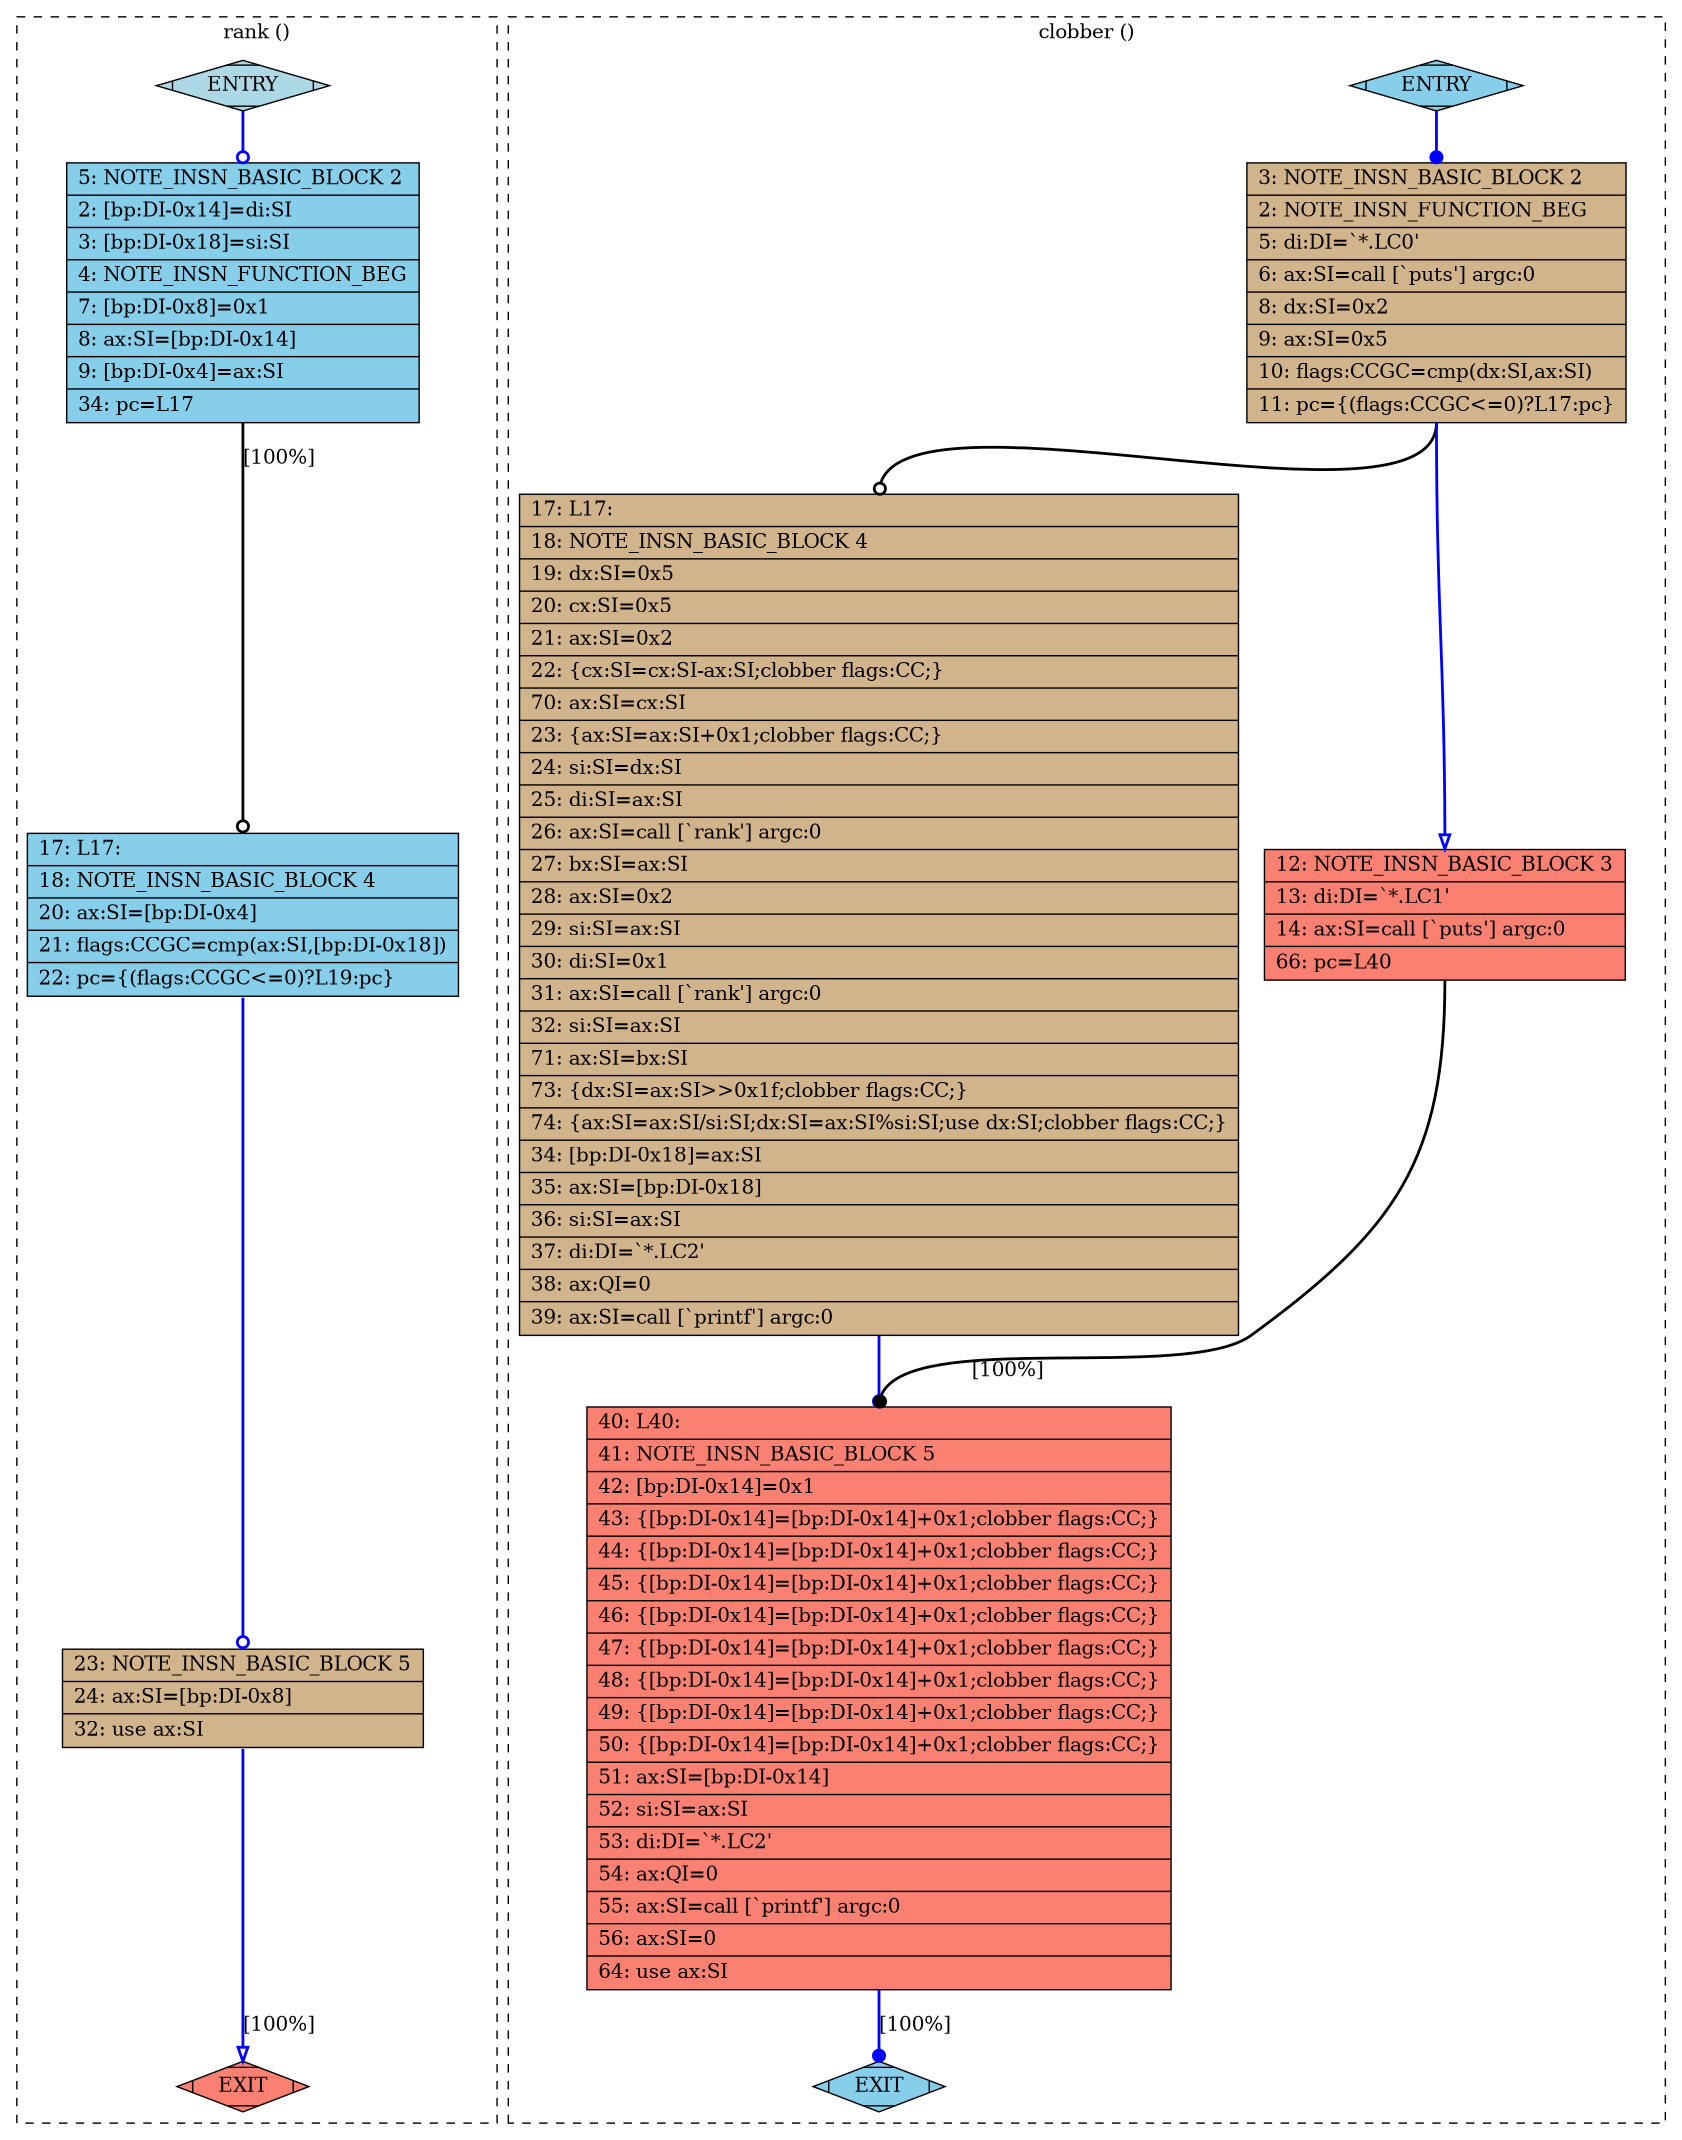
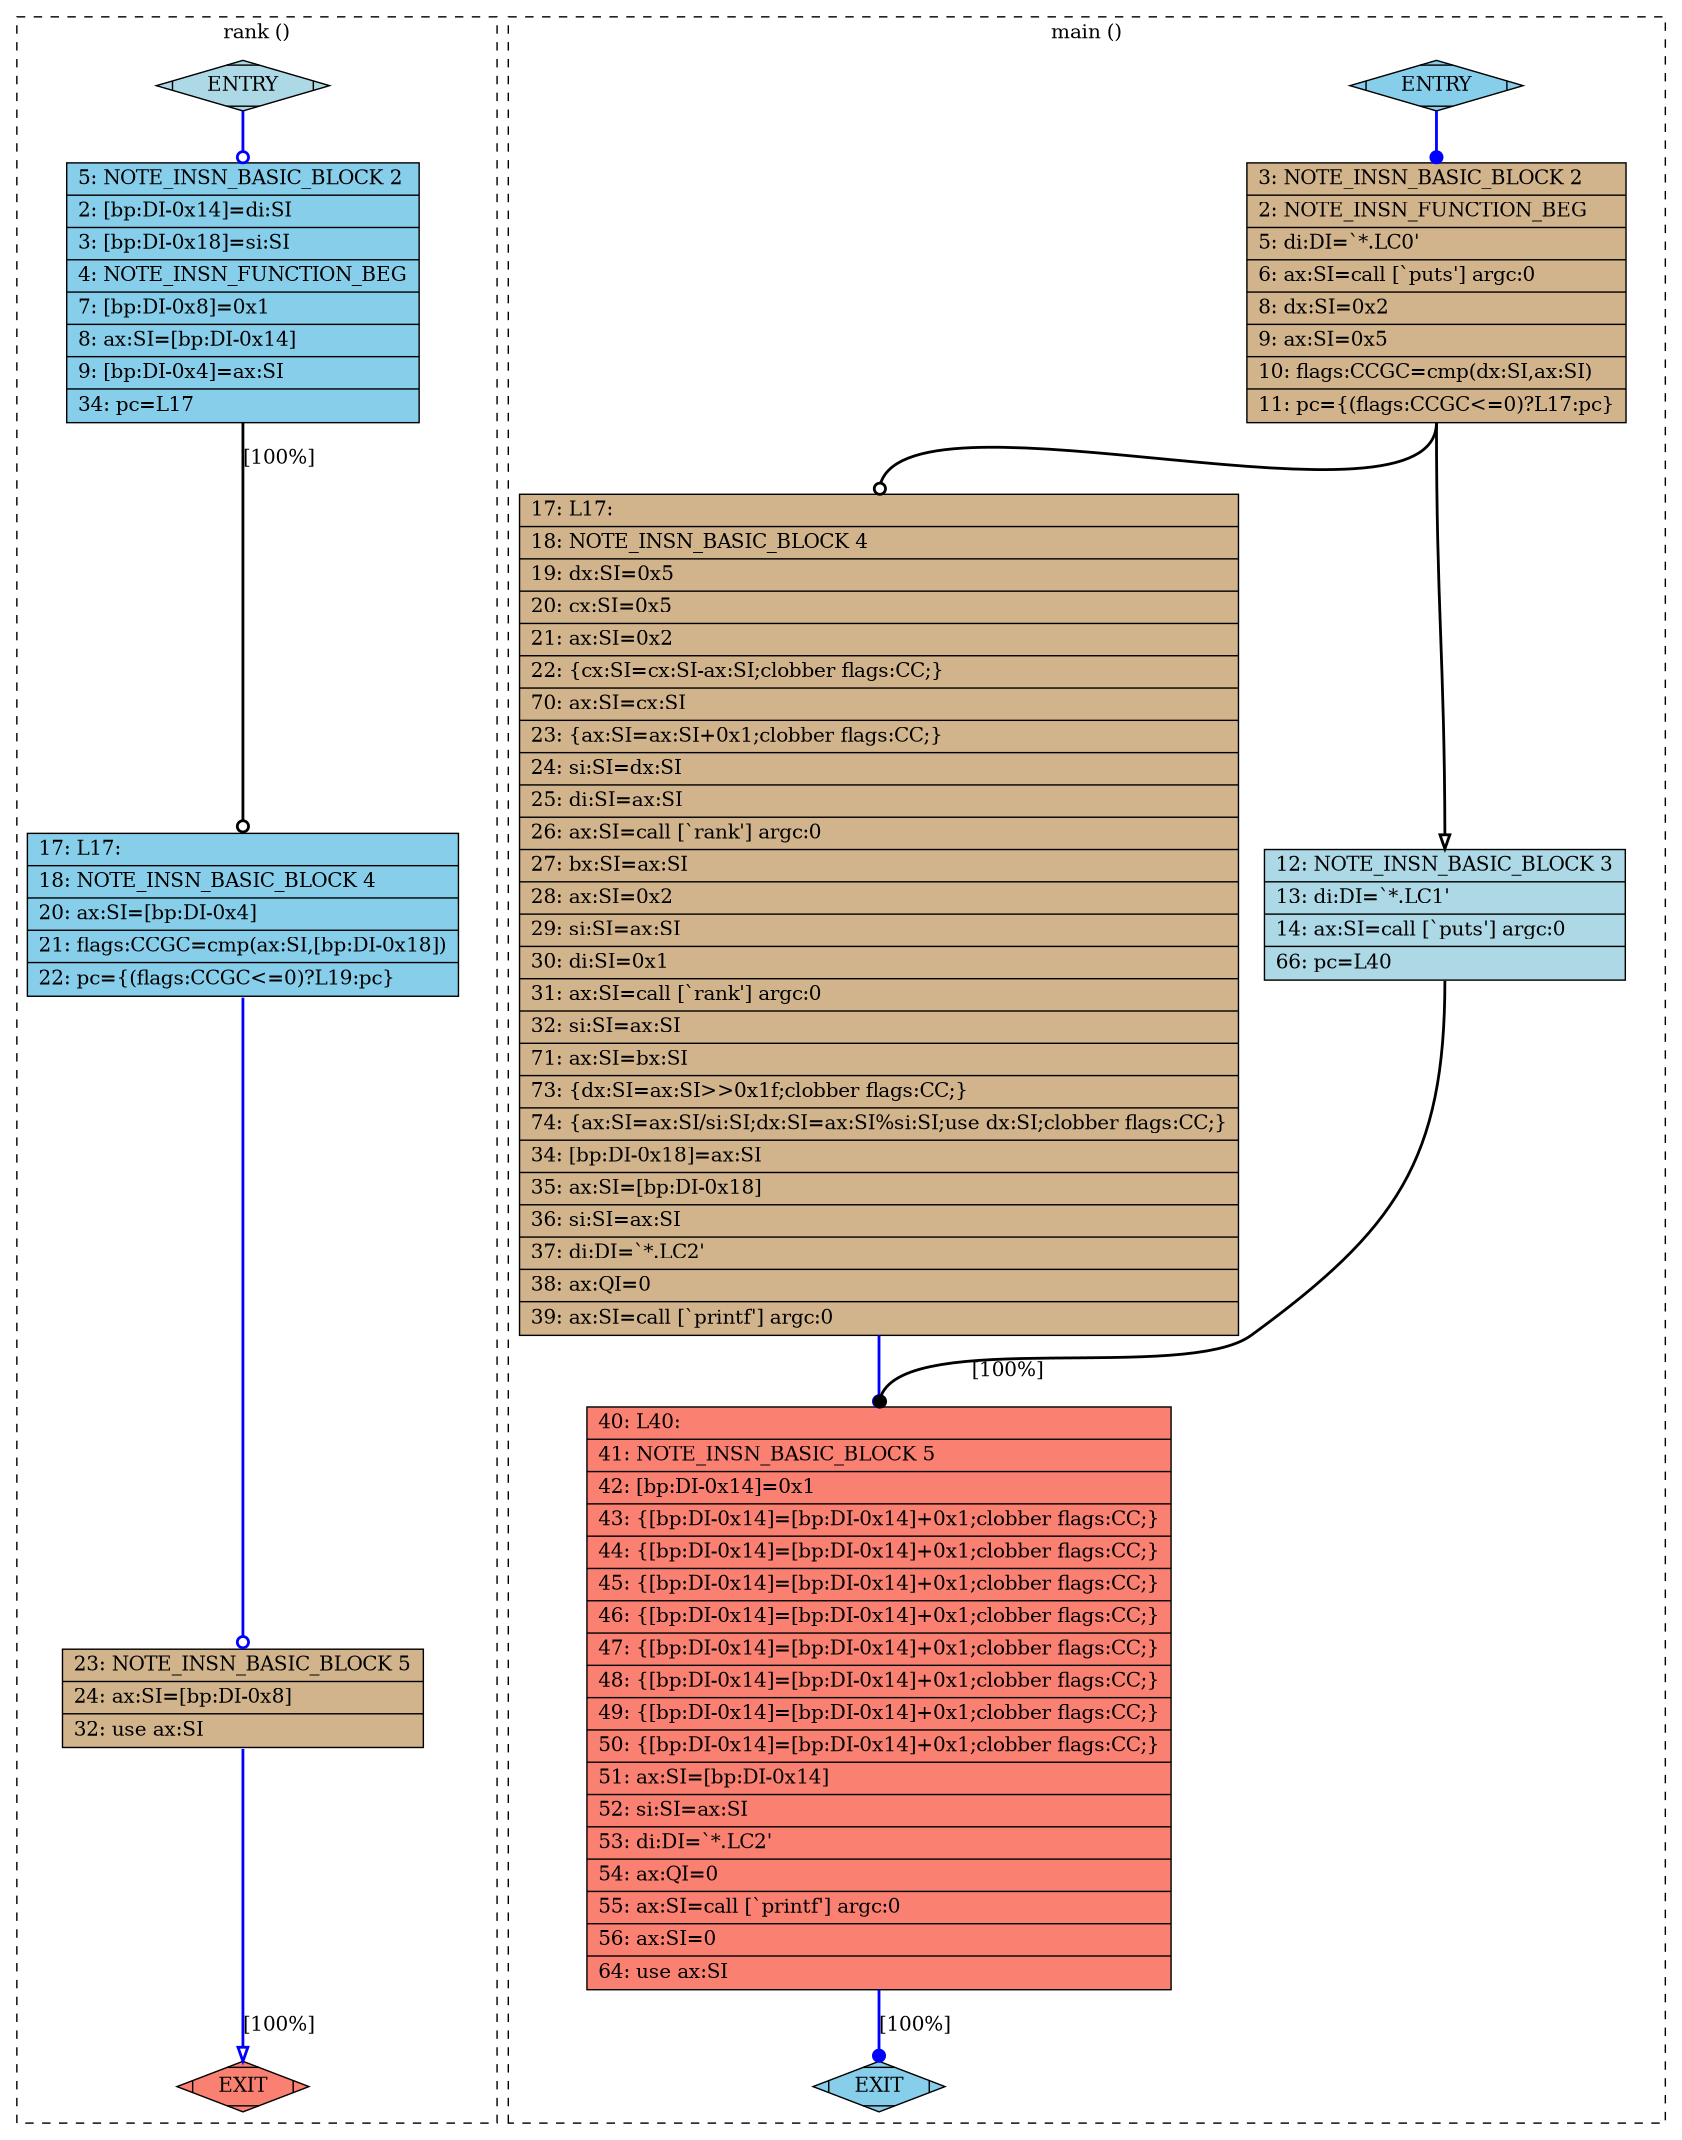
cluster "clobber ()": label "clobber ()" -> "main ()"
edge "3: NOTE_INSN_BASIC_BLOCK 2" -> "12: NOTE_INSN_BASIC_BLOCK 3": color blue -> black
node "12: NOTE_INSN_BASIC_BLOCK 3": fillcolor salmon -> lightblue
